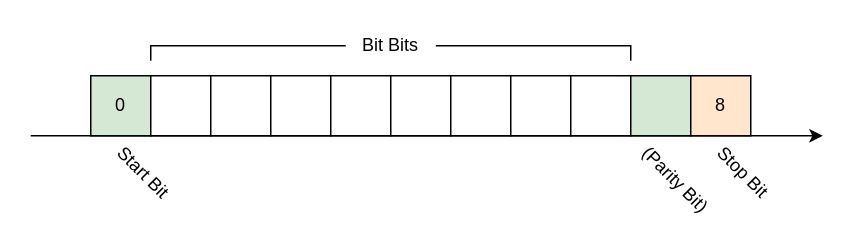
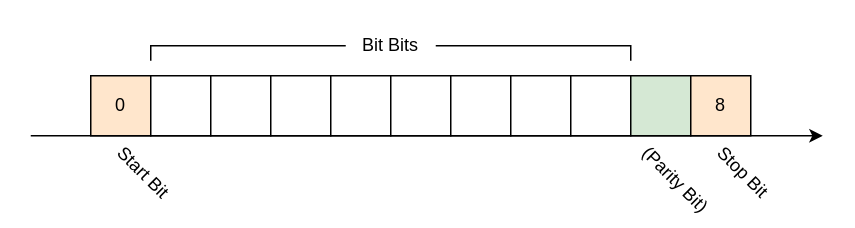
node "0": fillcolor #d5e8d4 -> #ffe6cc
